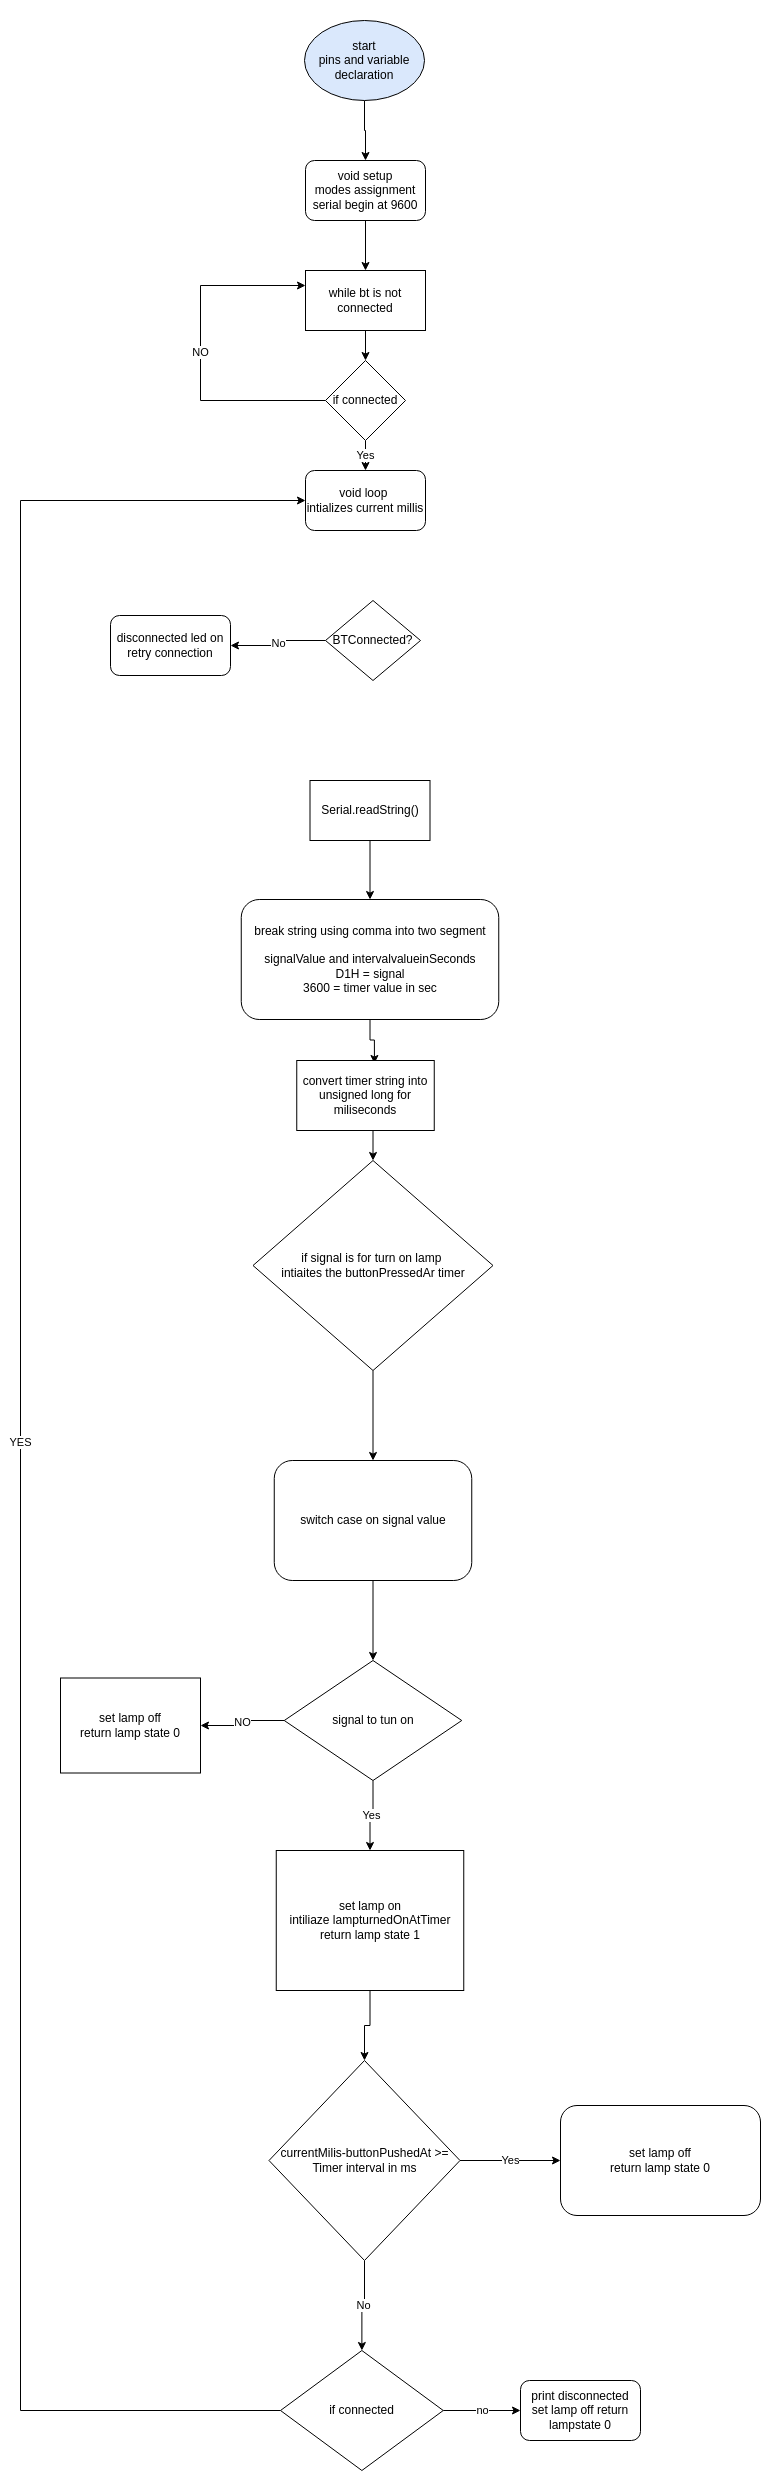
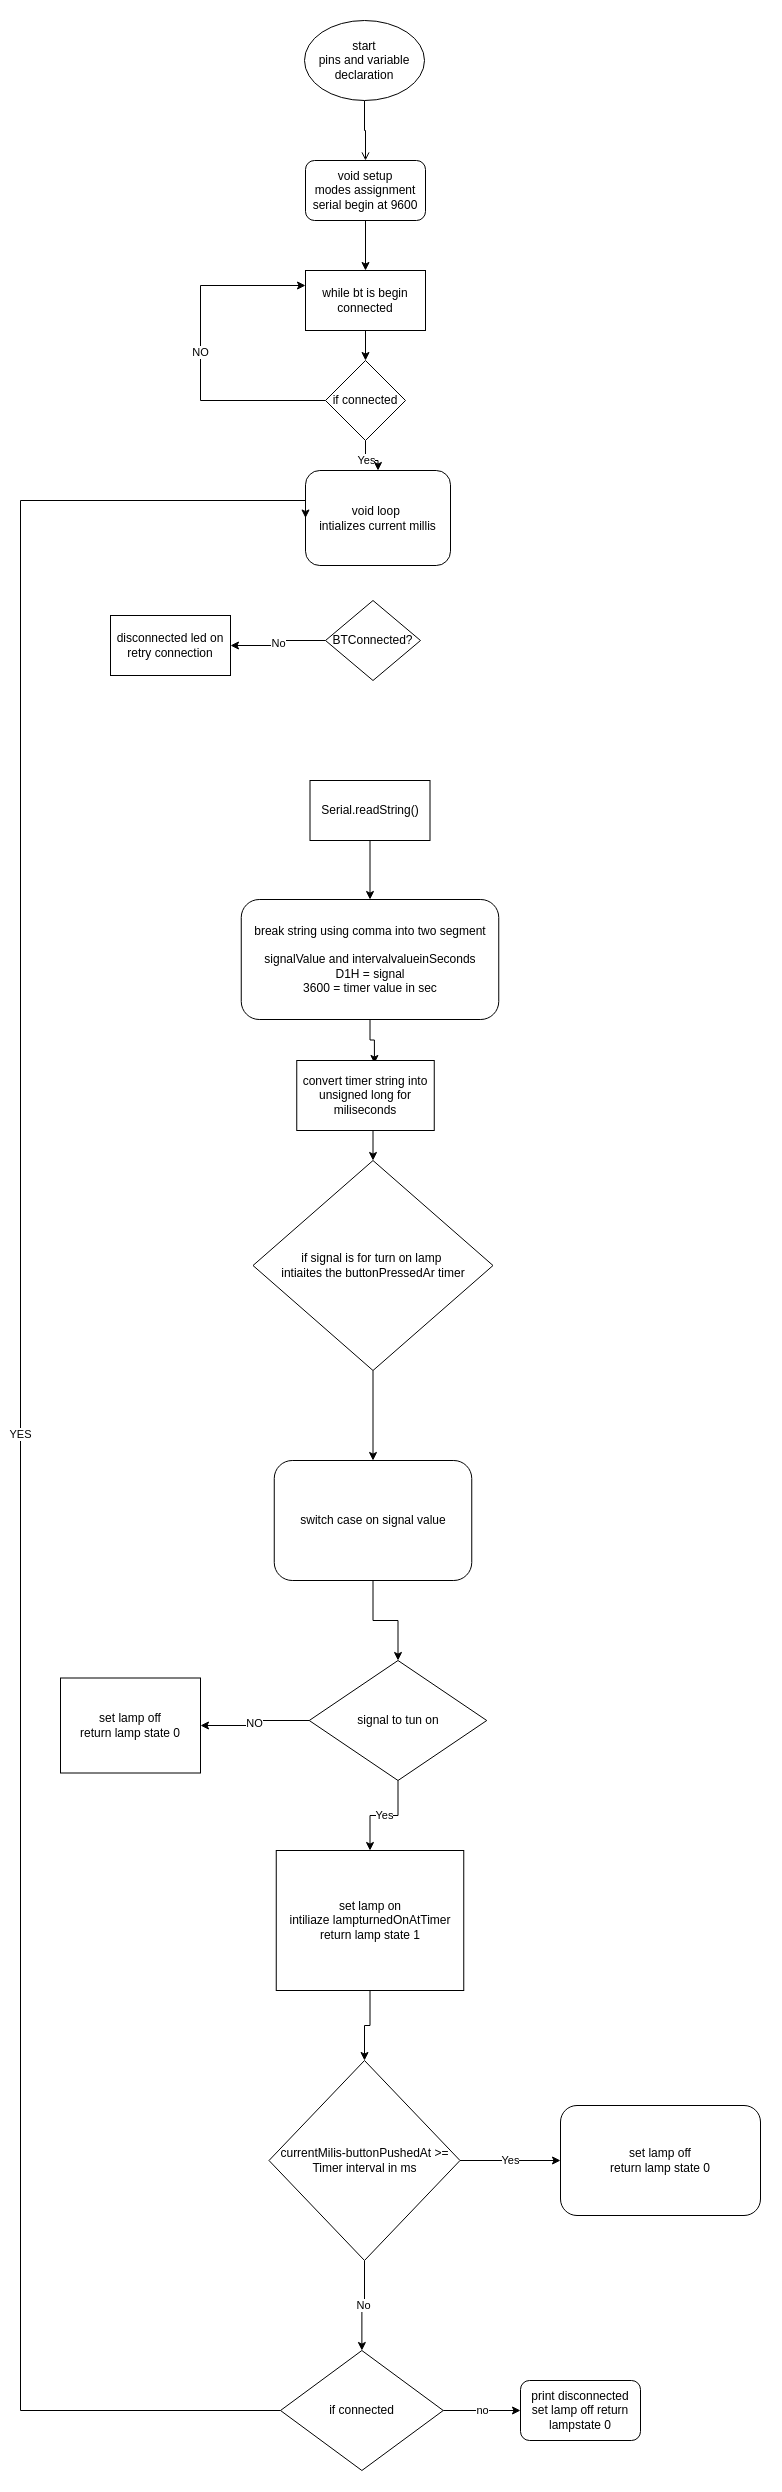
node "start pins and variable declaration": fillcolor #dae8fc -> #ffffff
edge "start pins and variable declaration" -> "void setup modes assignment serial begin at 9600": arrowhead classic -> open
node "while bt is not connected": label "while bt is not connected" -> "while bt is begin connected"
node "void loop intializes current millis": size 120x60 -> 145x95
node "disconnected led on retry connection": shape rounded rectangle -> rectangle
node "signal to tun on": moved (373, 1721) -> (398, 1721)
